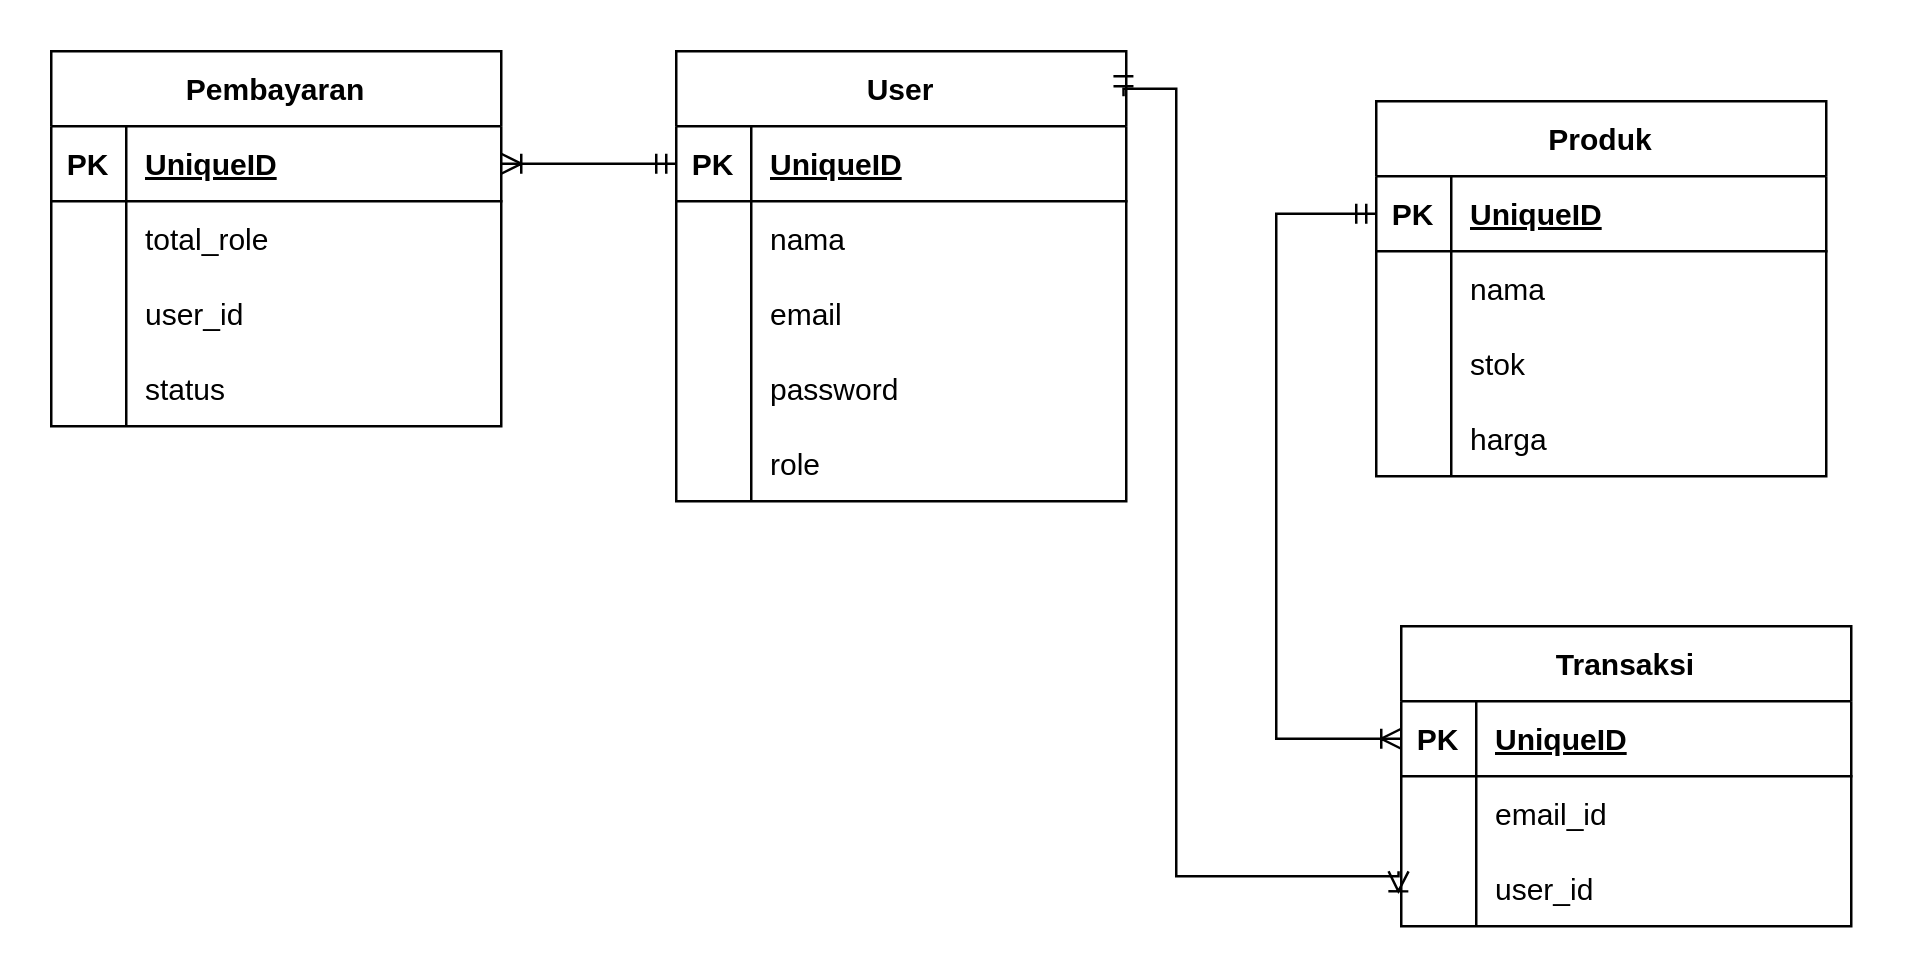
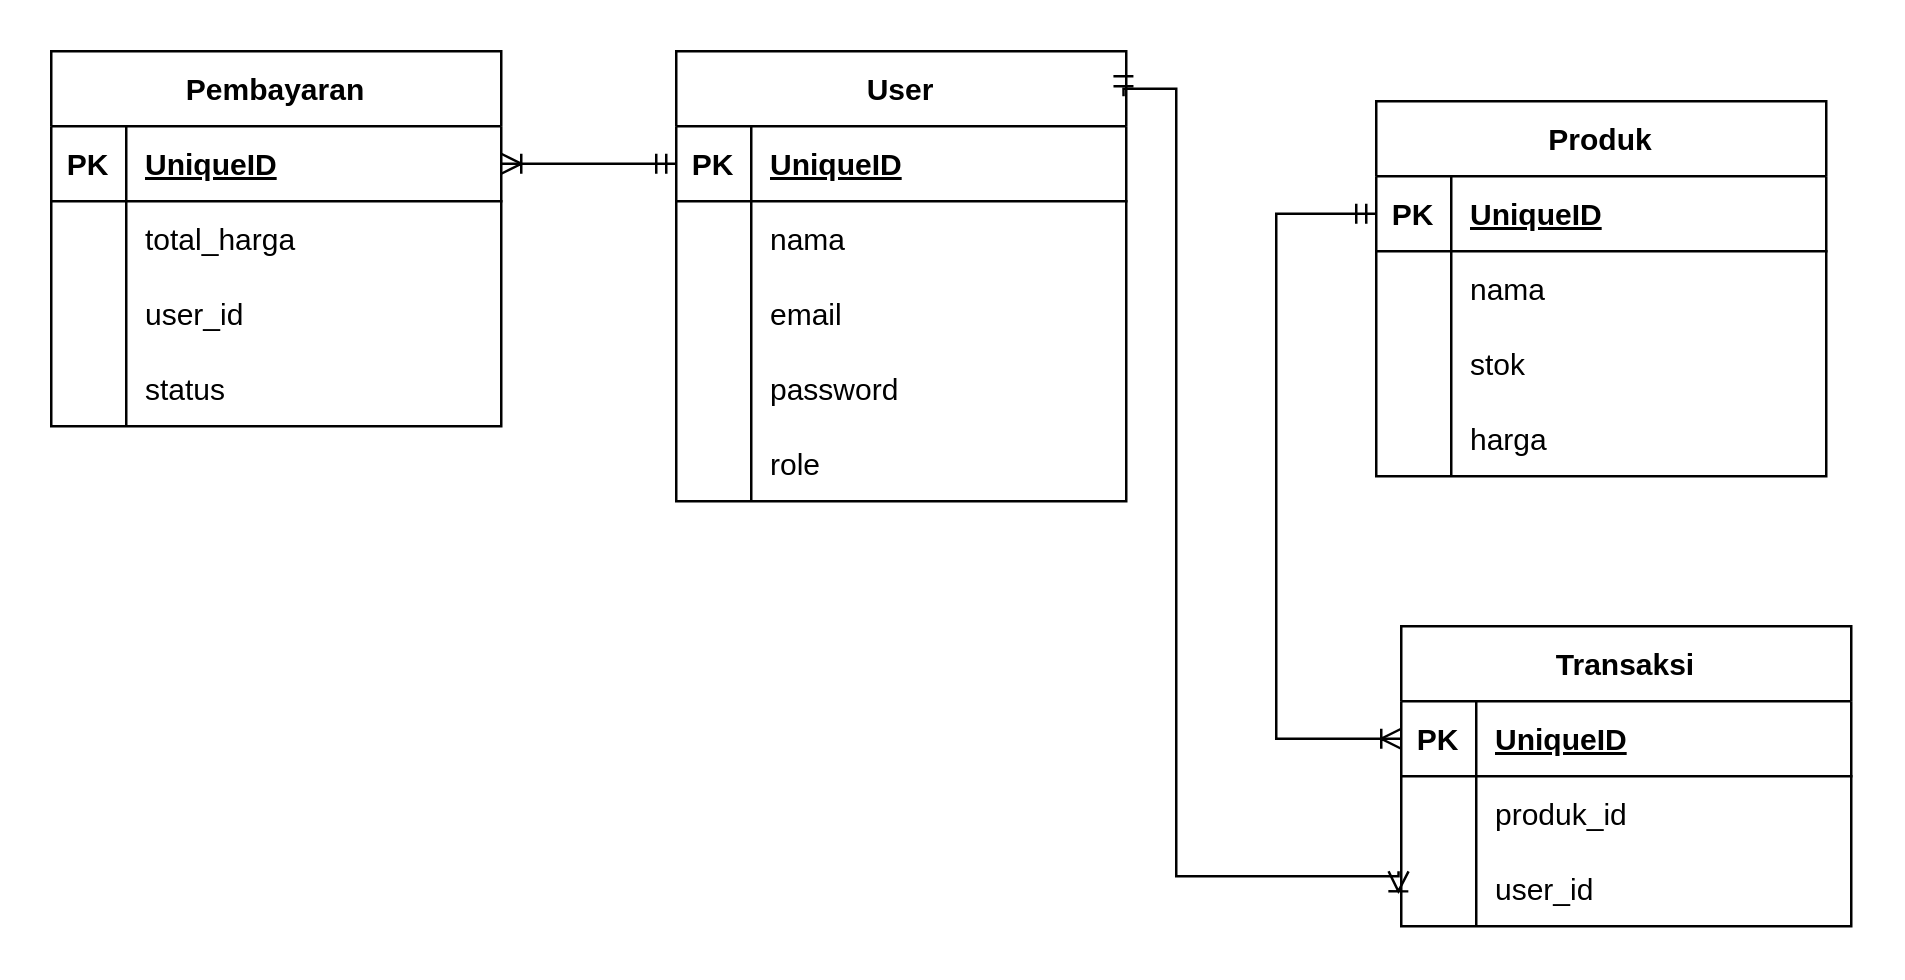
node "total_role": label "total_role" -> "total_harga"
node "email_id": label "email_id" -> "produk_id"
